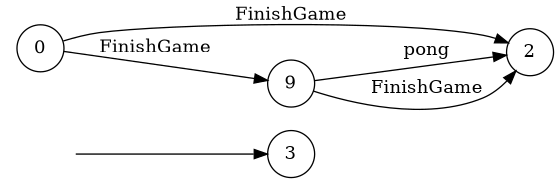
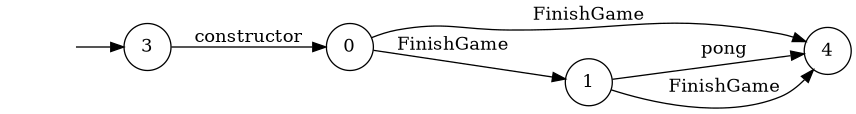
edge "3" -> "0": added, label "constructor"
node "2": label "2" -> "4"
node "9": label "9" -> "1"
